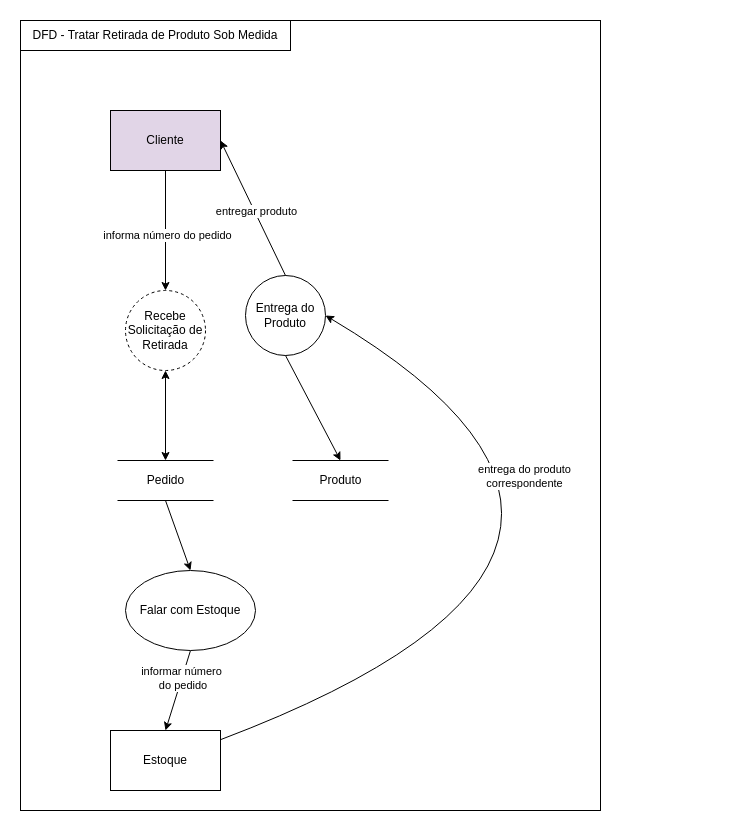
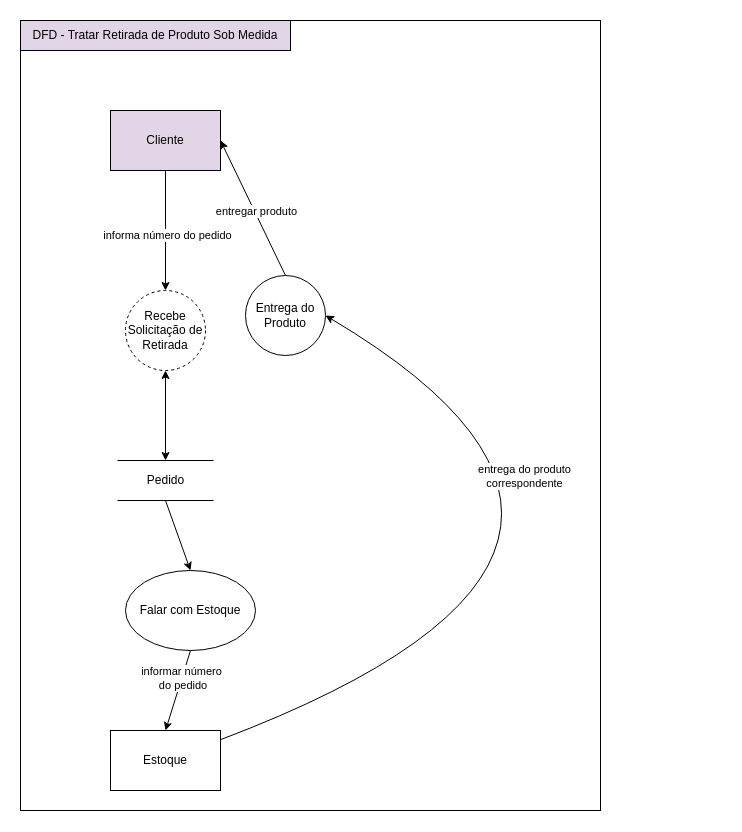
node "DFD - Tratar Retirada de Produto Sob Medida": fillcolor #ffffff -> #e1d5e7
edge "Entrega do Produto" -> "Produto": removed
node "Produto": removed
